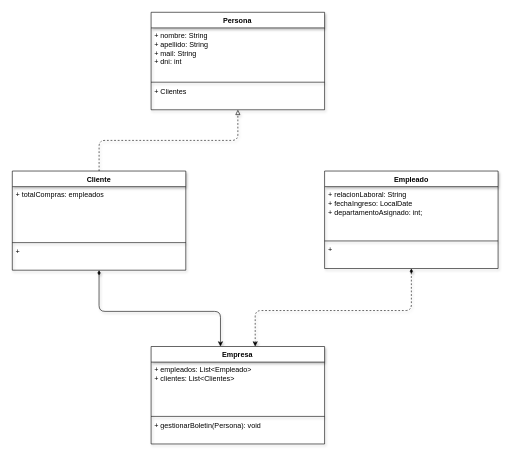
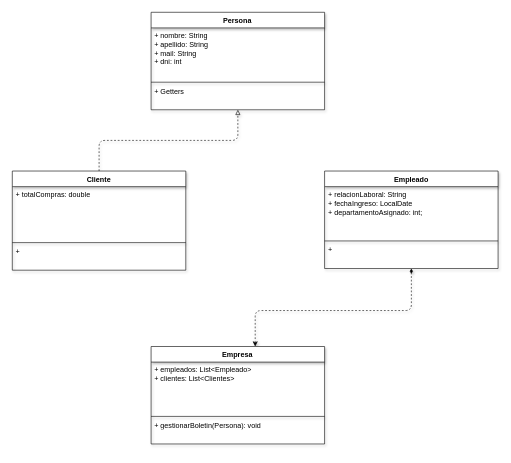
node "+ Clientes": label "+ Clientes" -> "+ Getters"
node "+ totalCompras: empleados": label "+ totalCompras: empleados" -> "+ totalCompras: double"
edge "Cliente" -- "Empresa": removed
